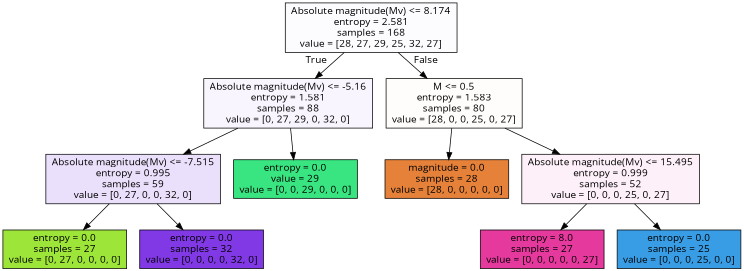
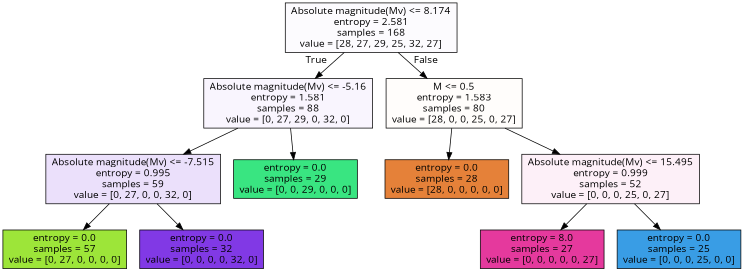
node "entropy = 0.0 value = 29 value = [0, 0, 29, 0, 0, 0]": label "entropy = 0.0 value = 29 value = [0, 0, 29, 0, 0, 0]" -> "entropy = 0.0 samples = 29 value = [0, 0, 29, 0, 0, 0]"
node "magnitude = 0.0 samples = 28 value = [28, 0, 0, 0, 0, 0]": label "magnitude = 0.0 samples = 28 value = [28, 0, 0, 0, 0, 0]" -> "entropy = 0.0 samples = 28 value = [28, 0, 0, 0, 0, 0]"
node "entropy = 0.0 samples = 27 value = [0, 27, 0, 0, 0, 0]": label "entropy = 0.0 samples = 27 value = [0, 27, 0, 0, 0, 0]" -> "entropy = 0.0 samples = 57 value = [0, 27, 0, 0, 0, 0]"
